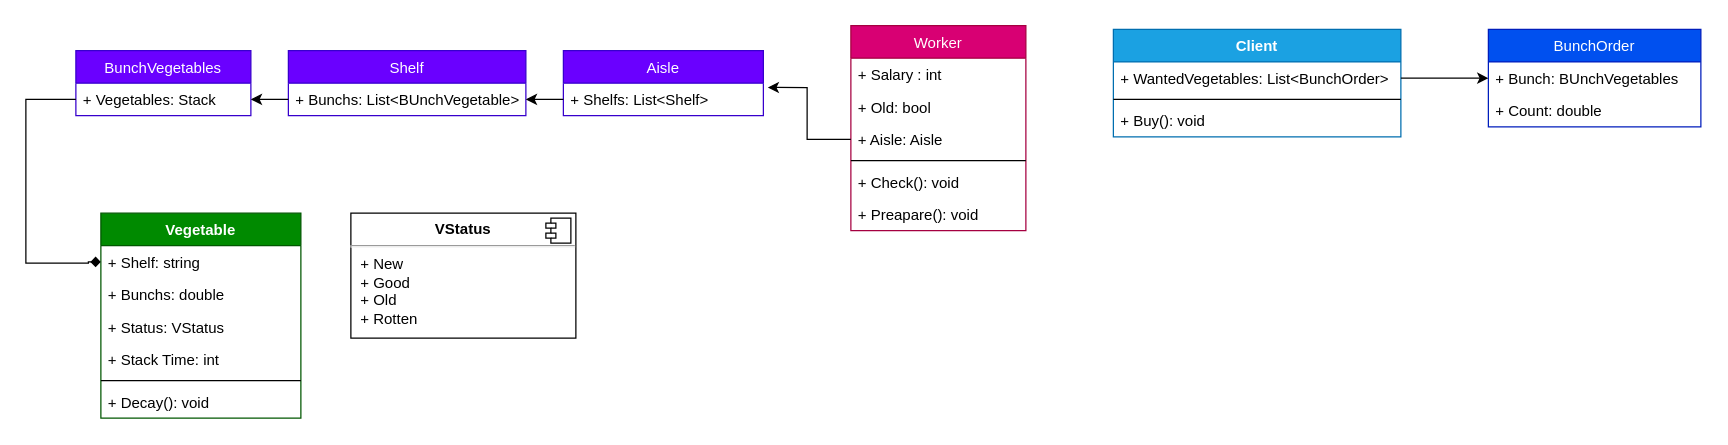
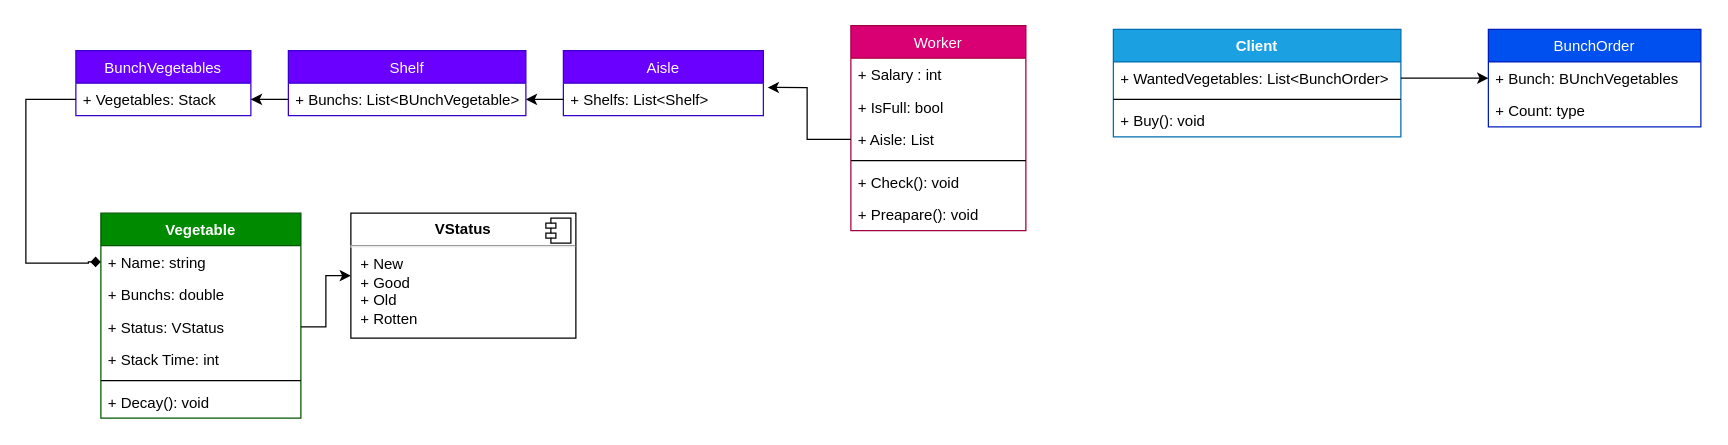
node "+ Old: bool": label "+ Old: bool" -> "+ IsFull: bool"
node "+ Count: double": label "+ Count: double" -> "+ Count: type"
node "+ Aisle: Aisle": label "+ Aisle: Aisle" -> "+ Aisle: List"
node "+ Shelf: string": label "+ Shelf: string" -> "+ Name: string"
edge "+ Status: VStatus" -> "VStatus + New + Good + Old + Rotten": added
